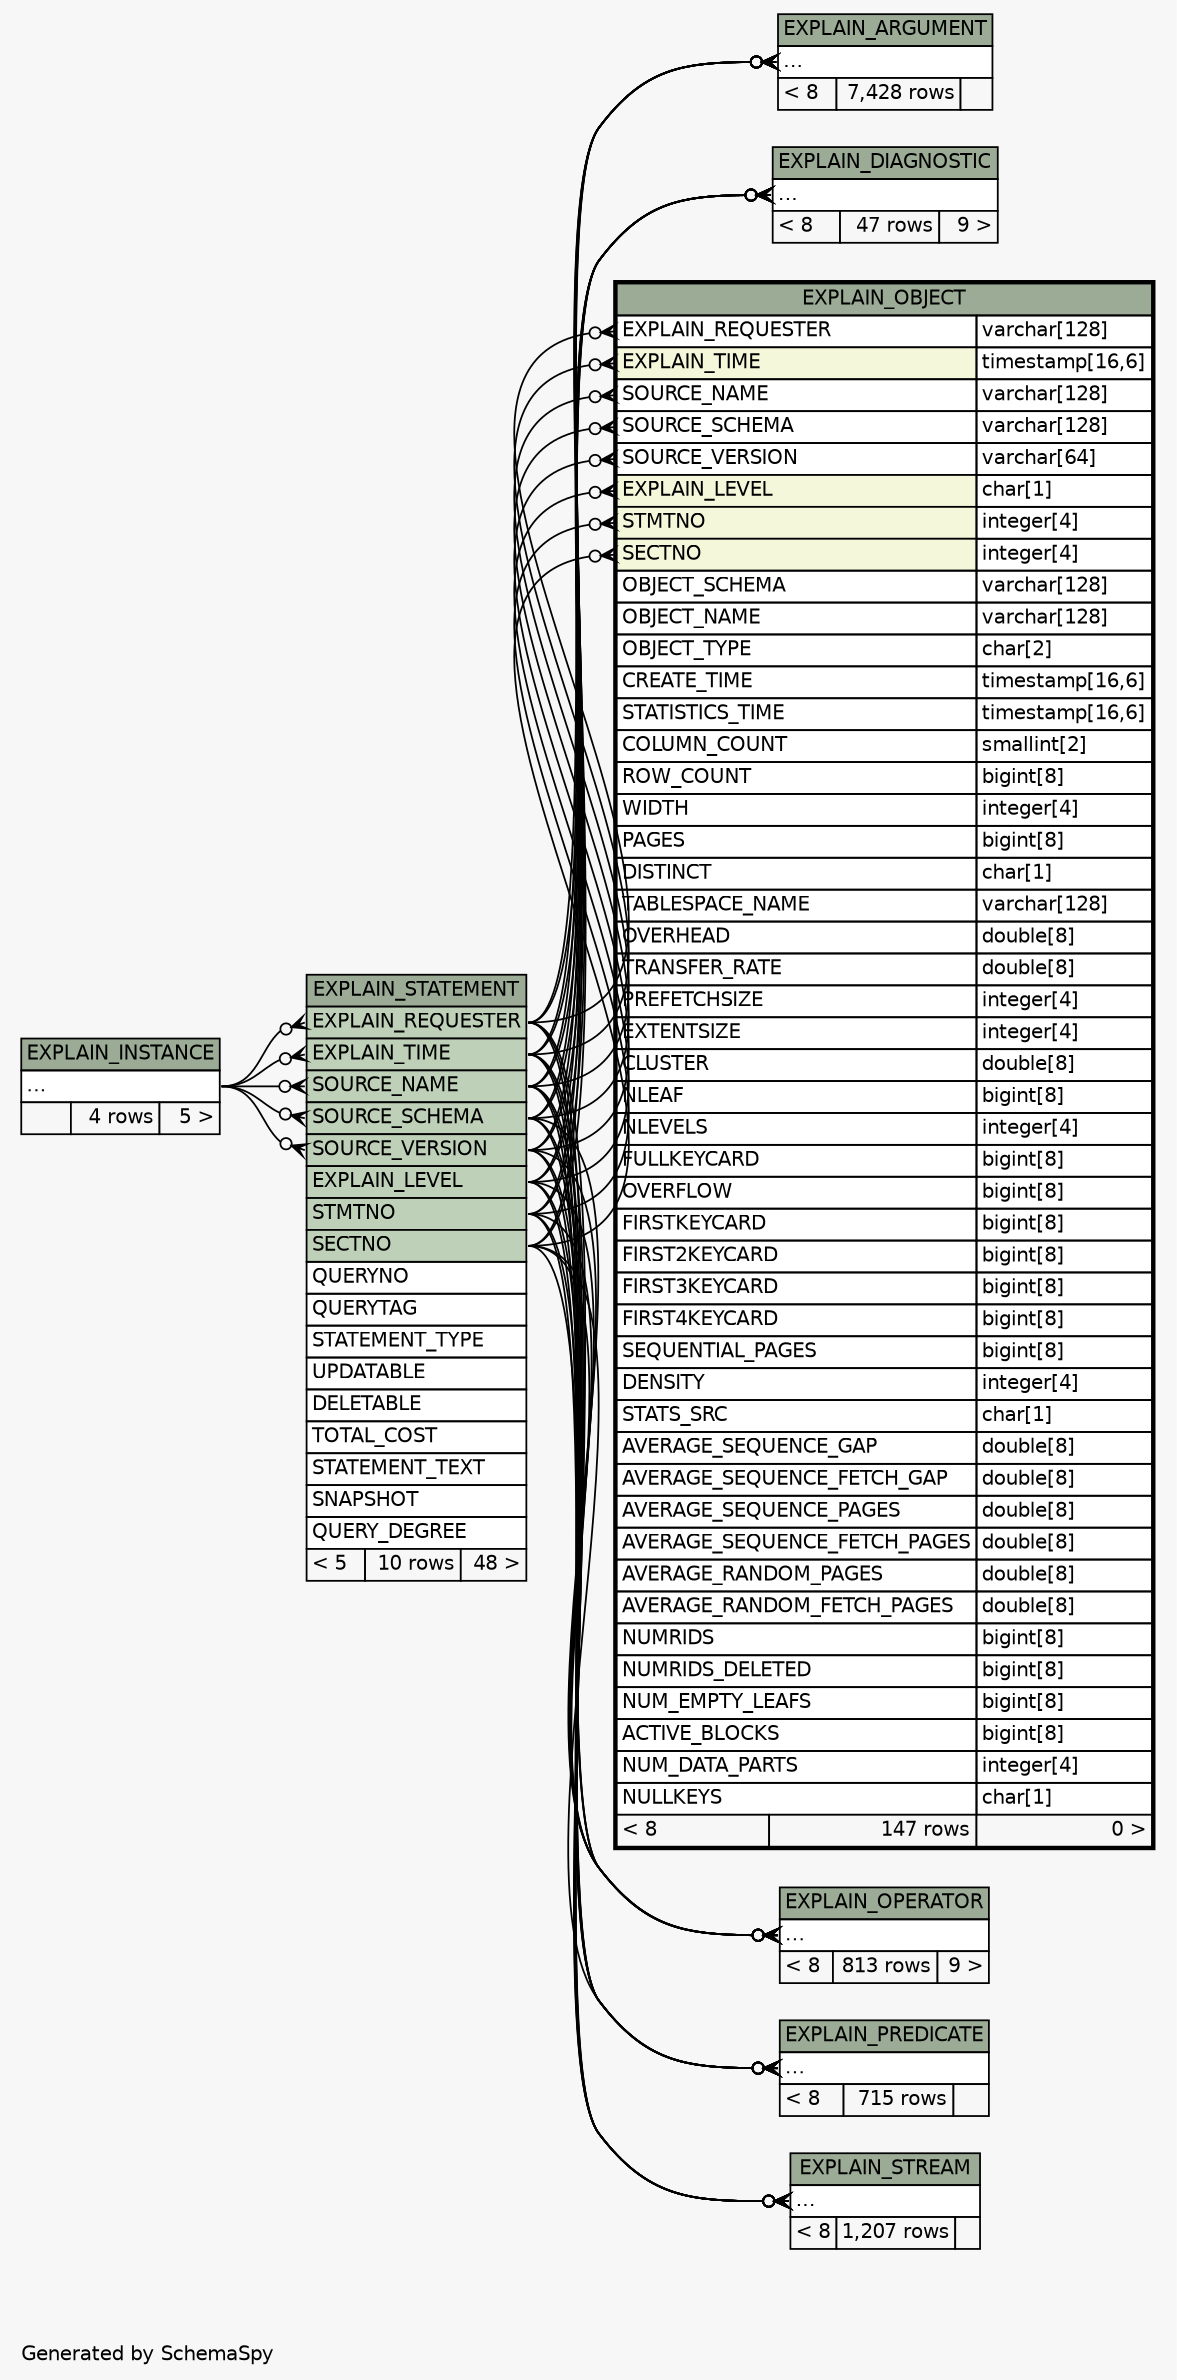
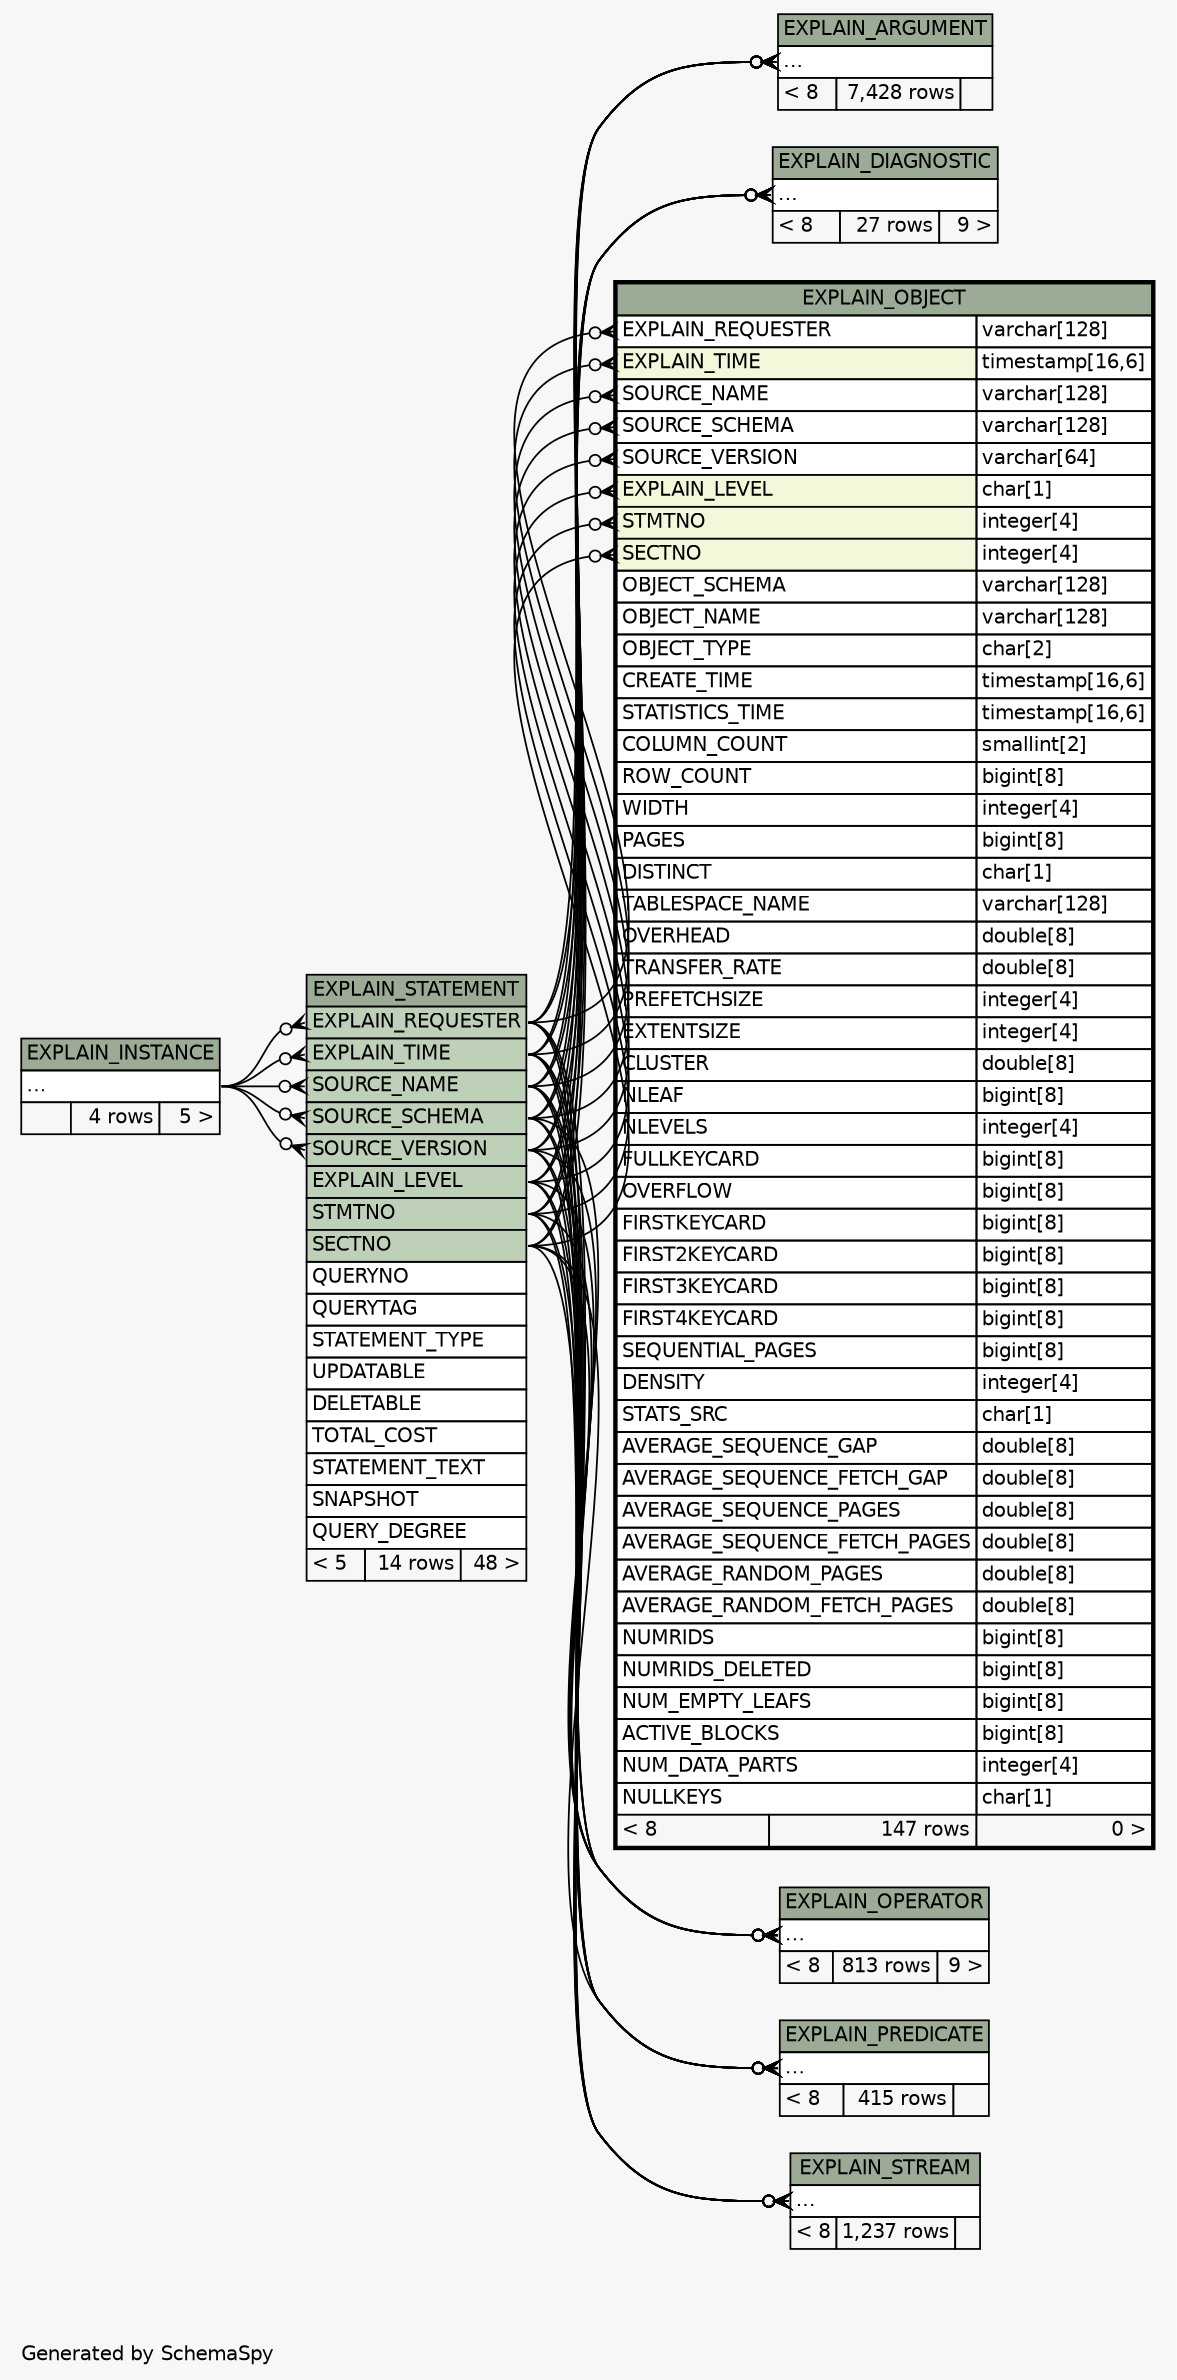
node "EXPLAIN_DIAGNOSTIC": text "47 rows" -> "27 rows"
node "EXPLAIN_STATEMENT": text "10 rows" -> "14 rows"
node "EXPLAIN_PREDICATE": text "715 rows" -> "415 rows"
node "EXPLAIN_STREAM": text "1,207 rows" -> "1,237 rows"
